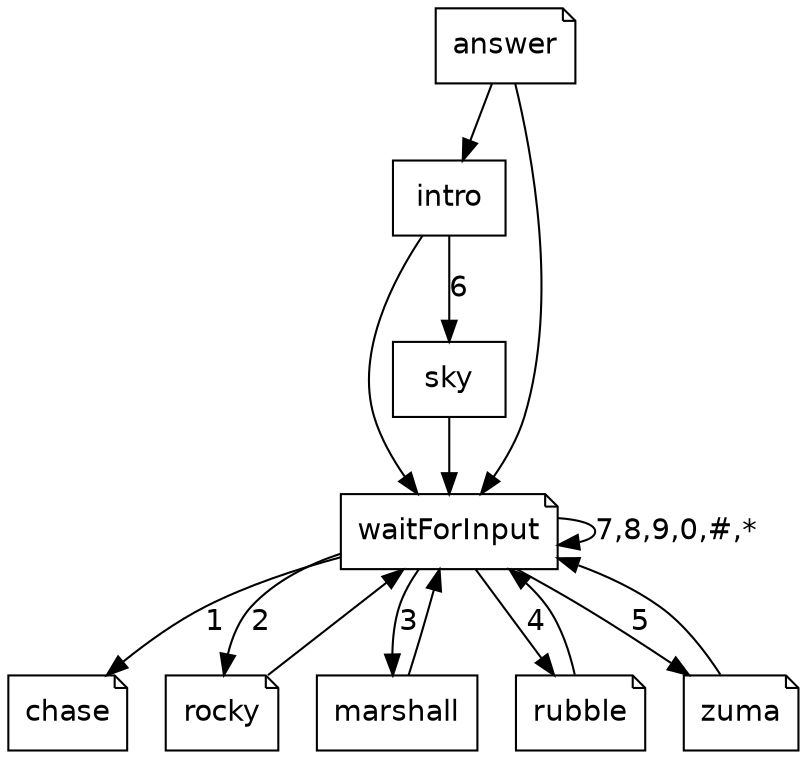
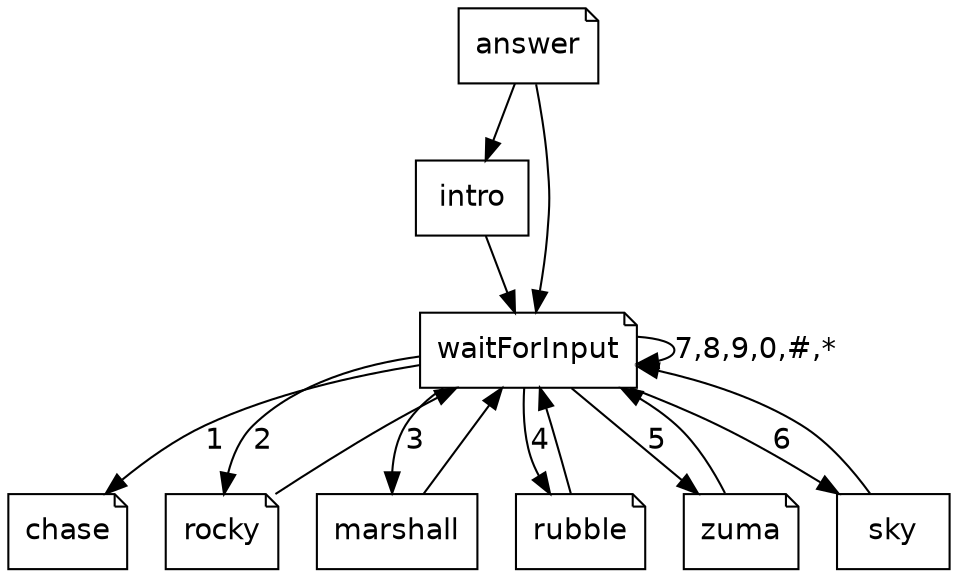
edge "intro" -> "sky": now "waitForInput" -> "sky"
